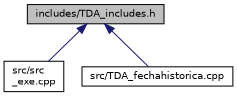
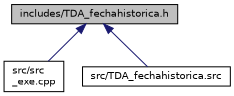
node "includes/TDA_includes.h": label "includes/TDA_includes.h" -> "includes/TDA_fechahistorica.h"
node "src/TDA_fechahistorica.cpp": label "src/TDA_fechahistorica.cpp" -> "src/TDA_fechahistorica.src"
